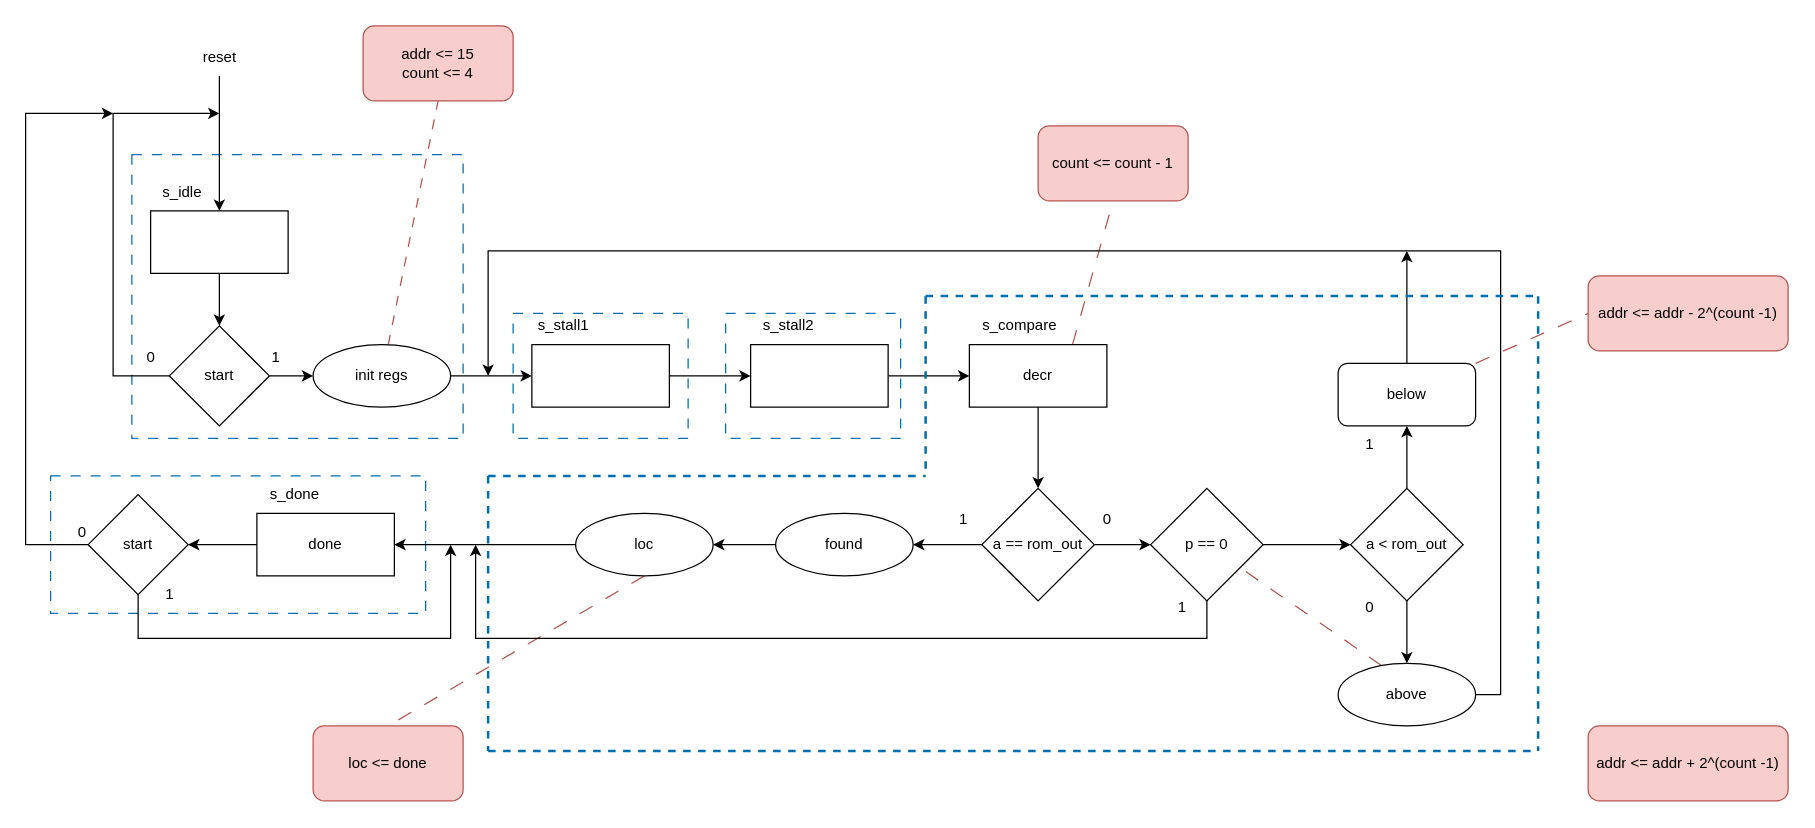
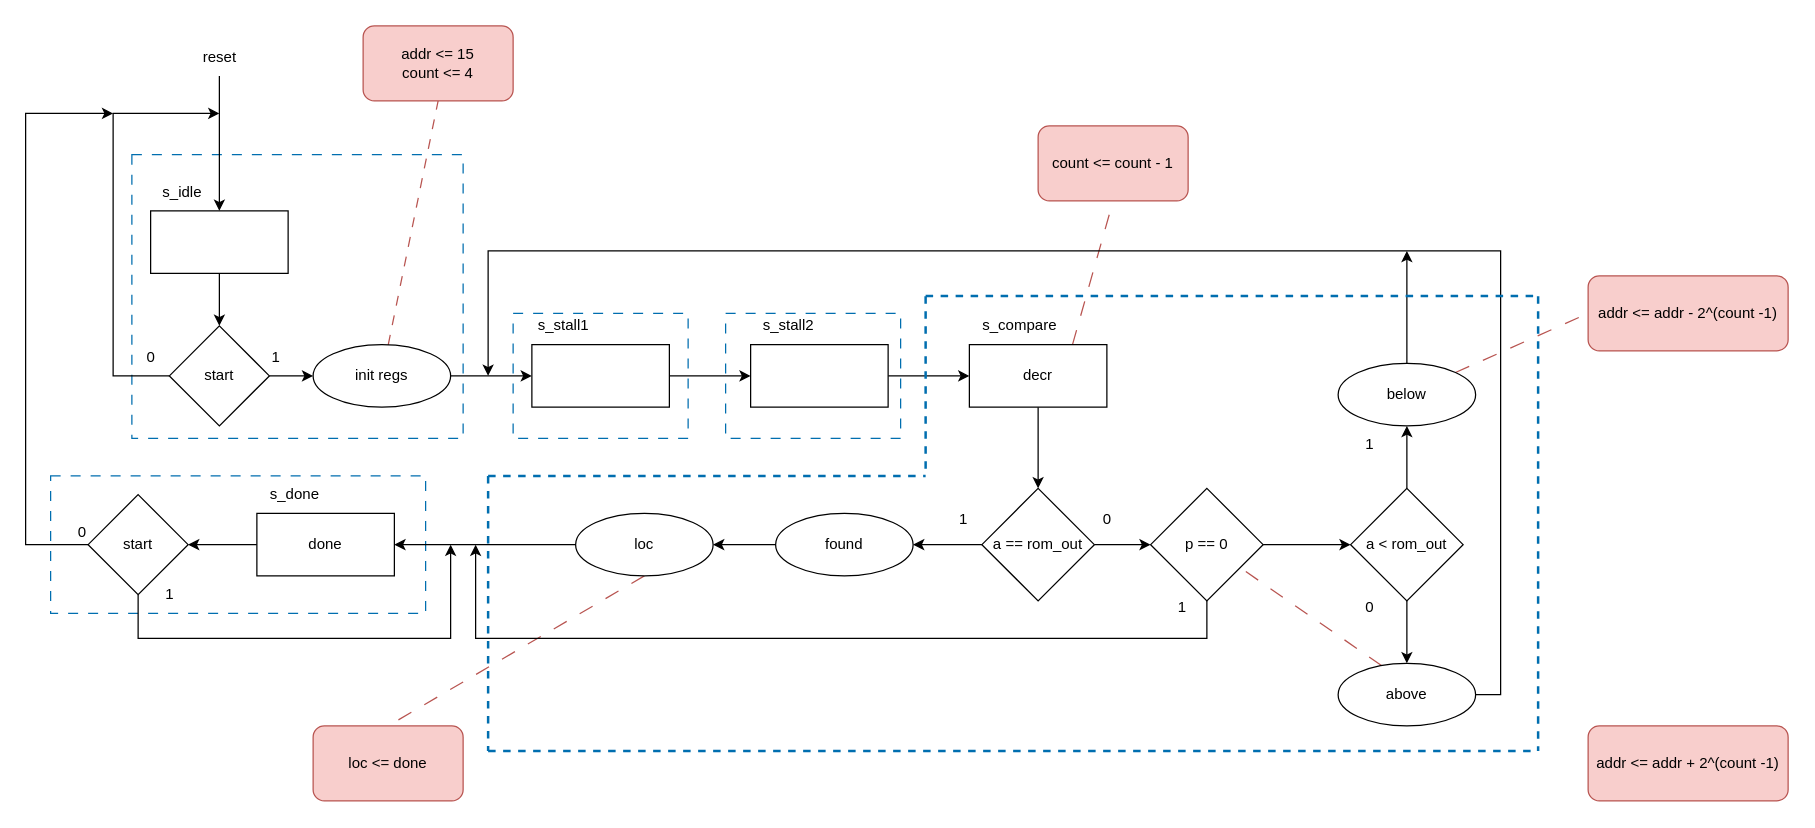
node "below": shape rounded rectangle -> ellipse
